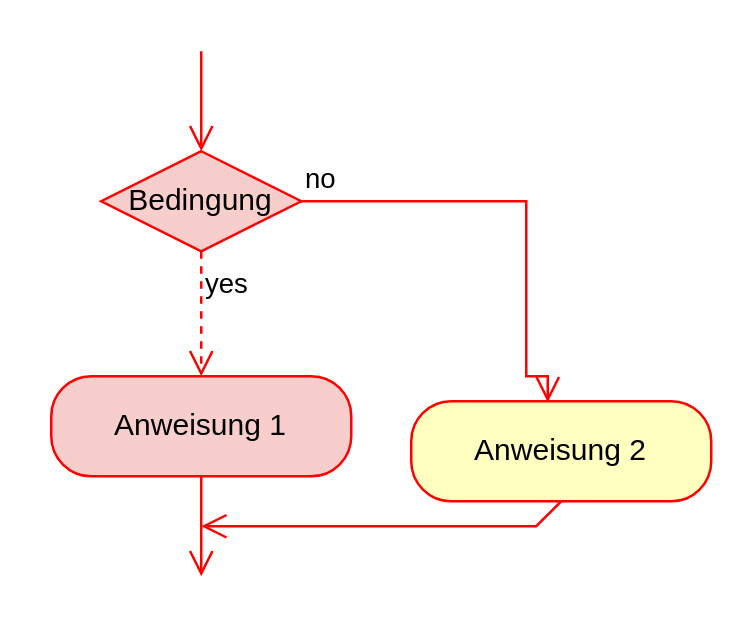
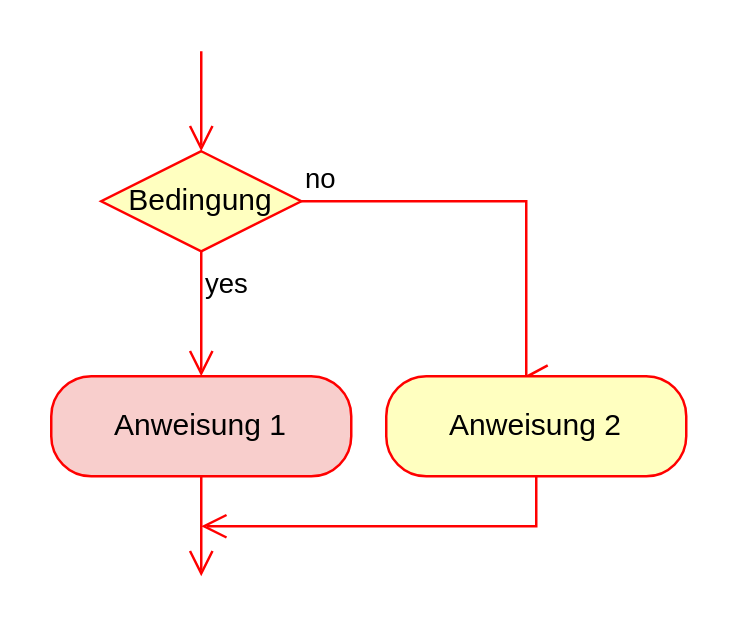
node "Bedingung": fillcolor #f8cecc -> #ffffc0
edge "Bedingung" -> "Anweisung 1": style dashed -> solid
node "Anweisung 2": moved (561, 451) -> (536, 426)
